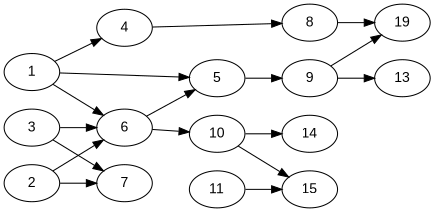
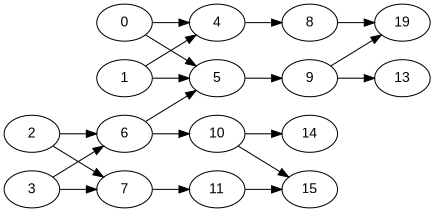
node "0": added
edge "1" -> "6": removed
edge "7" -> "11": added
